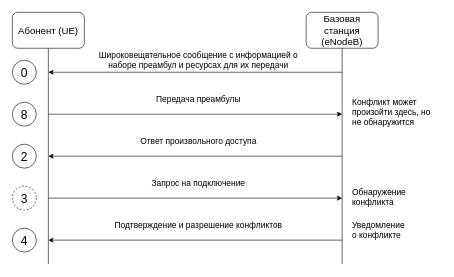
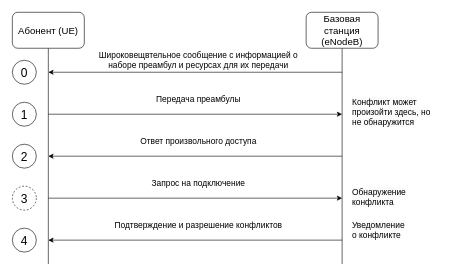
node "8": label "8" -> "1"
